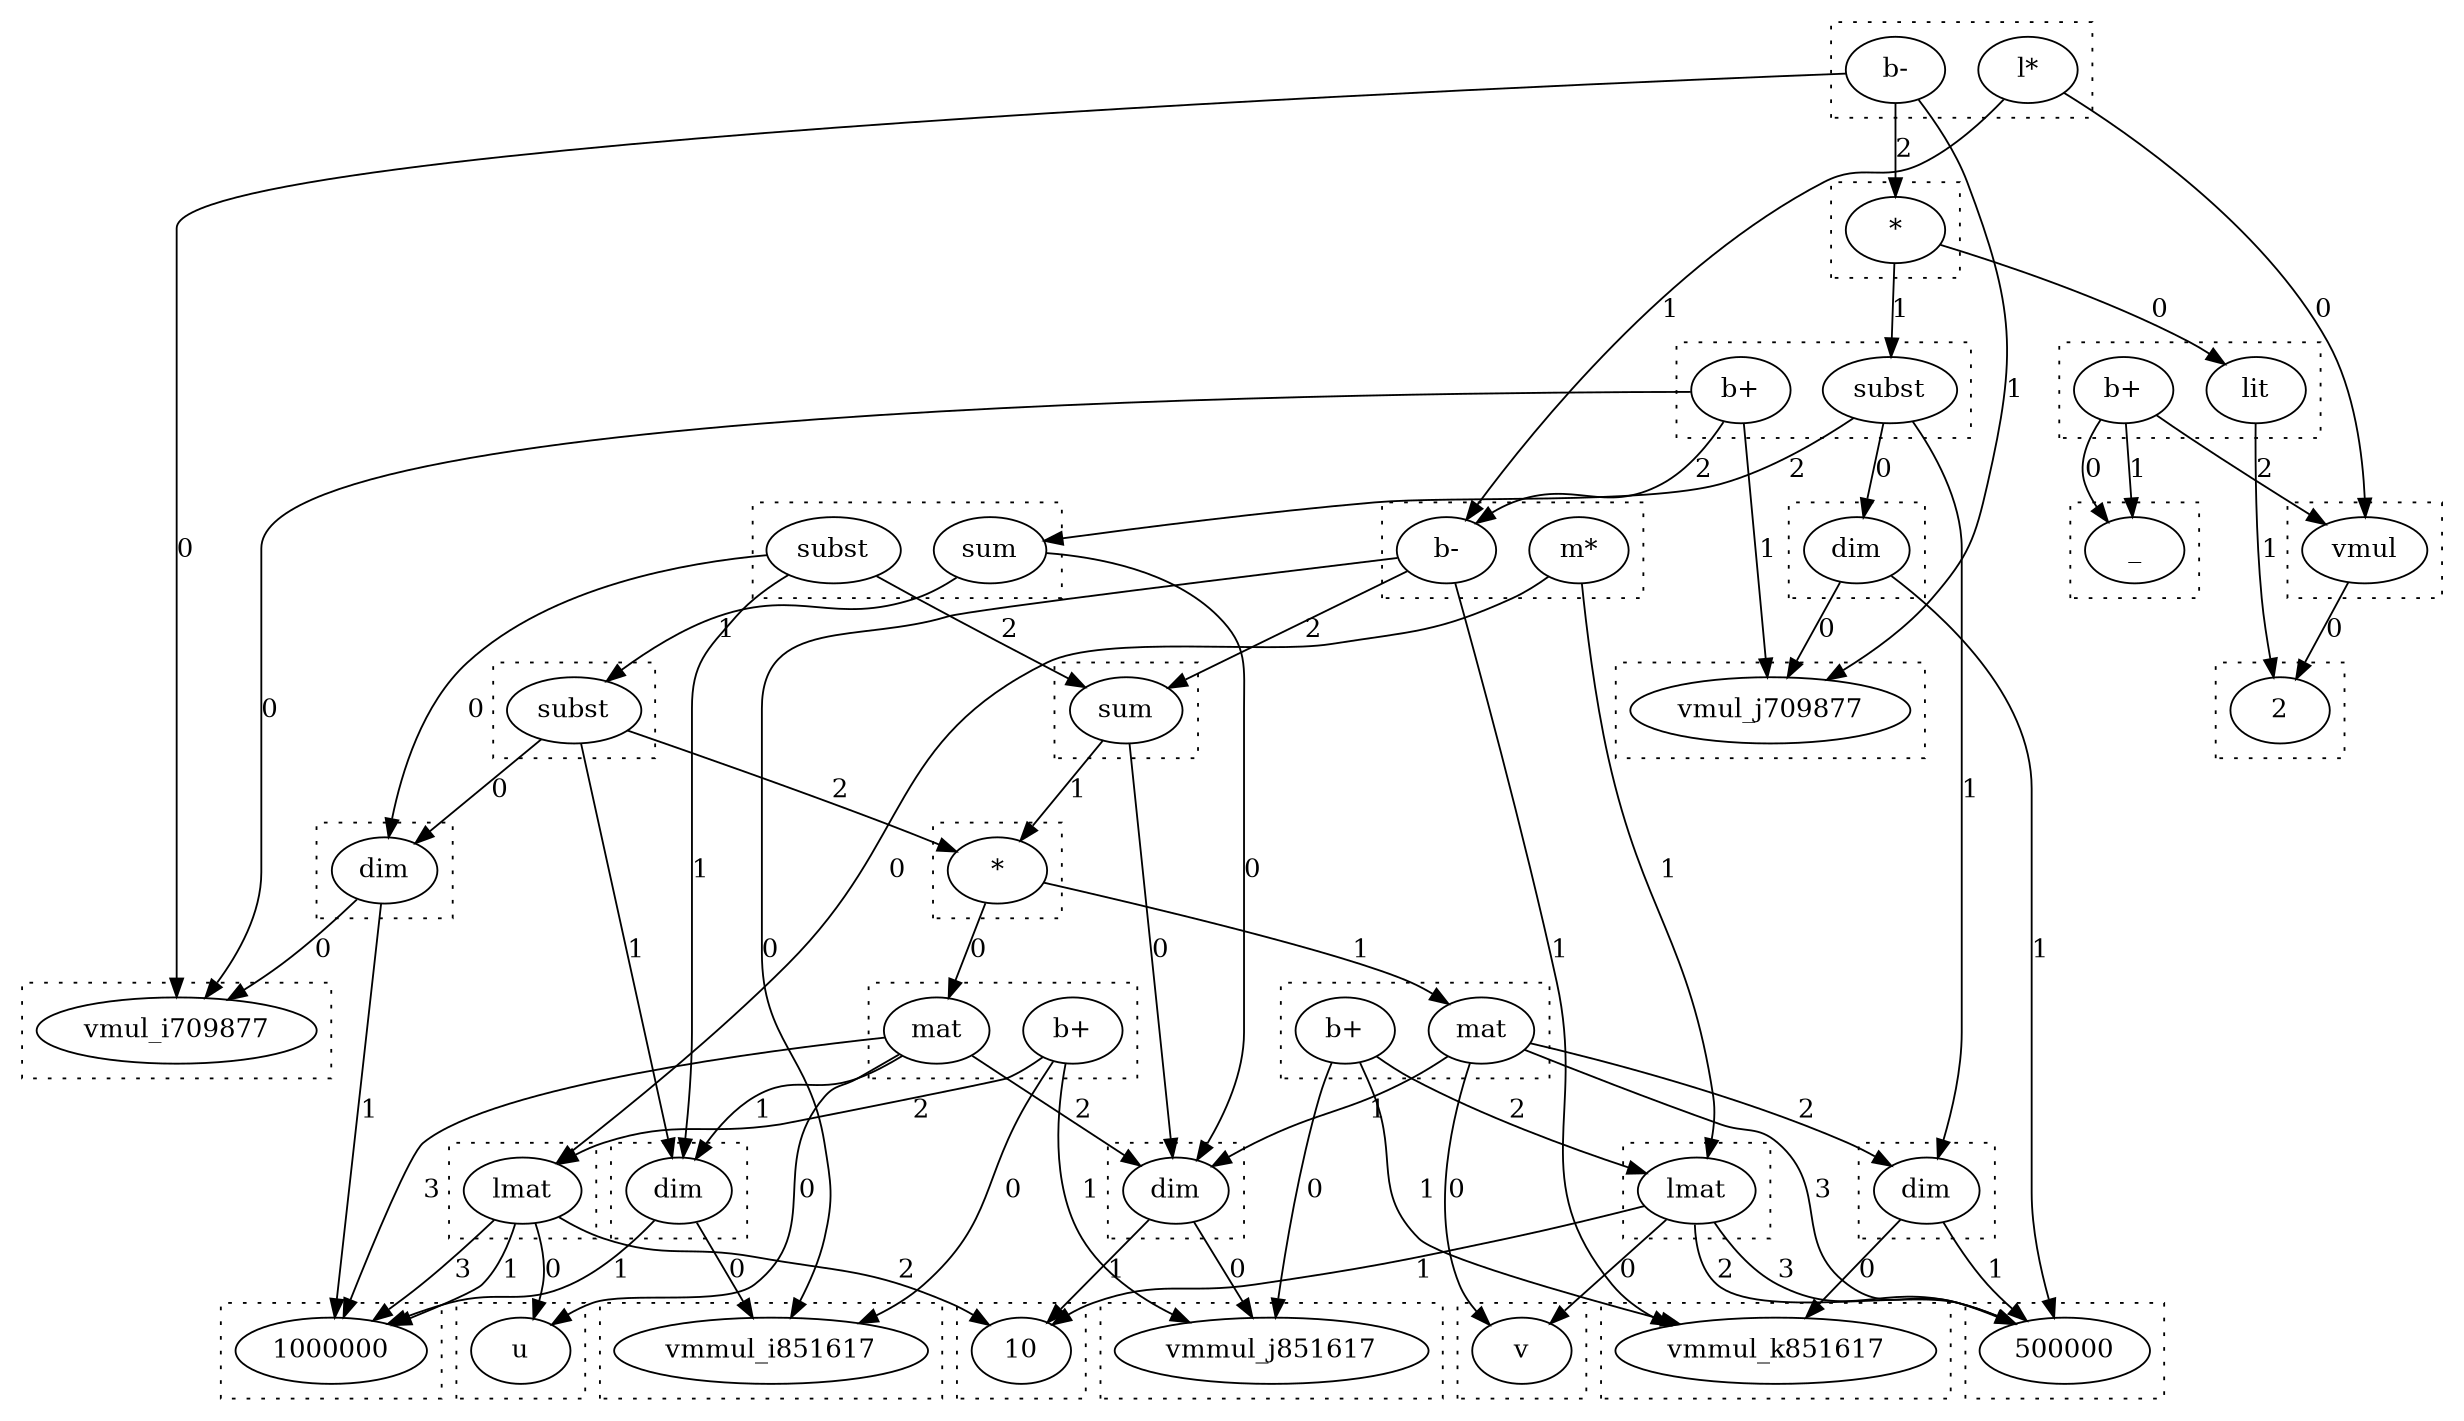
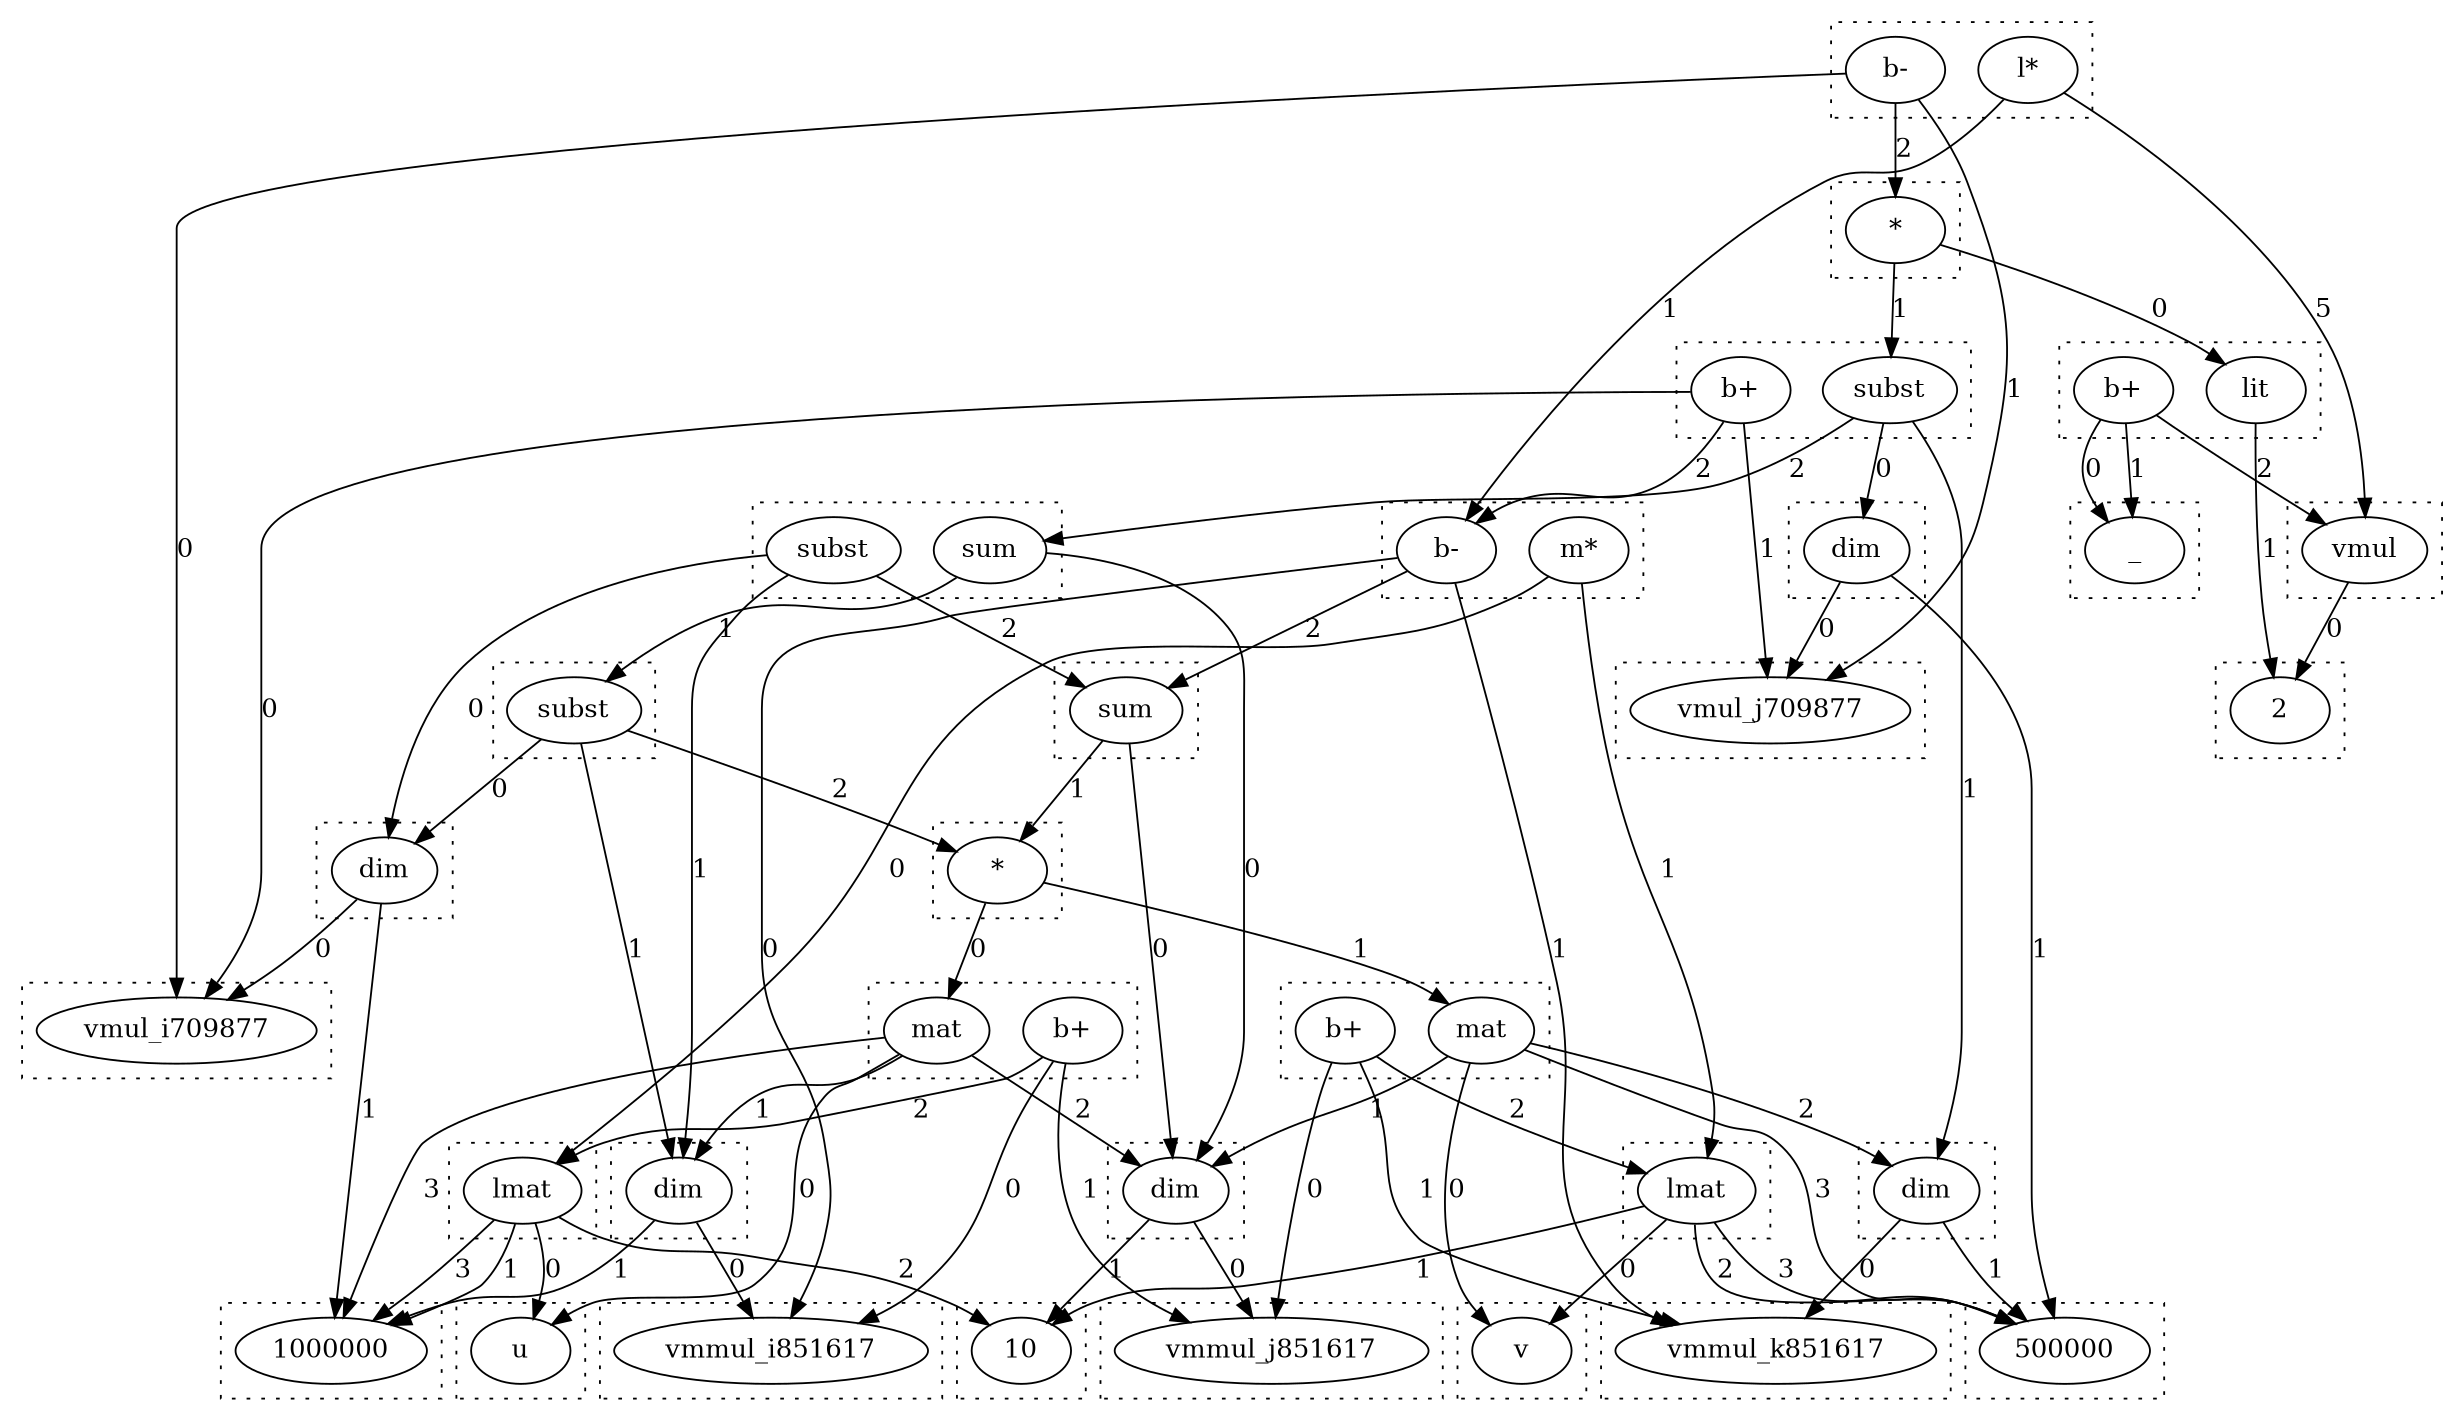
edge "l*" -> "vmul": label "0" -> "5"
